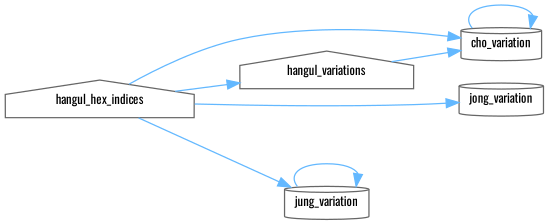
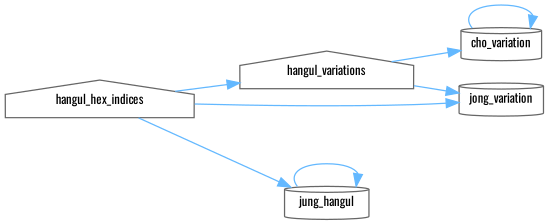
edge "hangul_hex_indices" -> "cho_variation": removed
edge "hangul_variations" -> "jong_variation": added
node "jung_variation": label "jung_variation" -> "jung_hangul"
